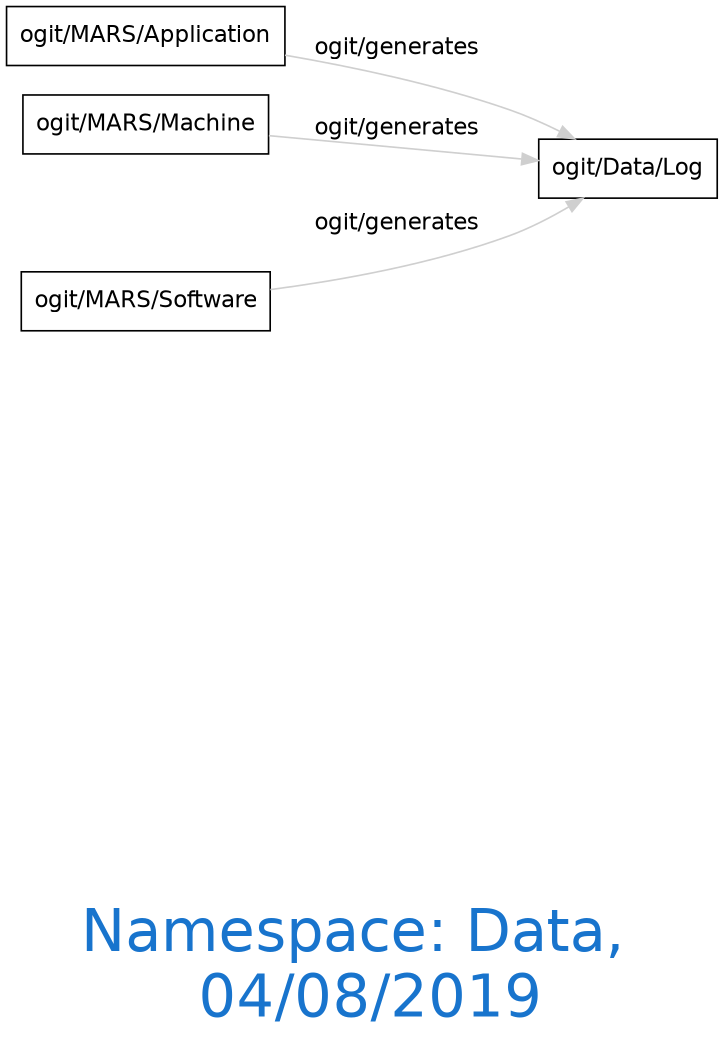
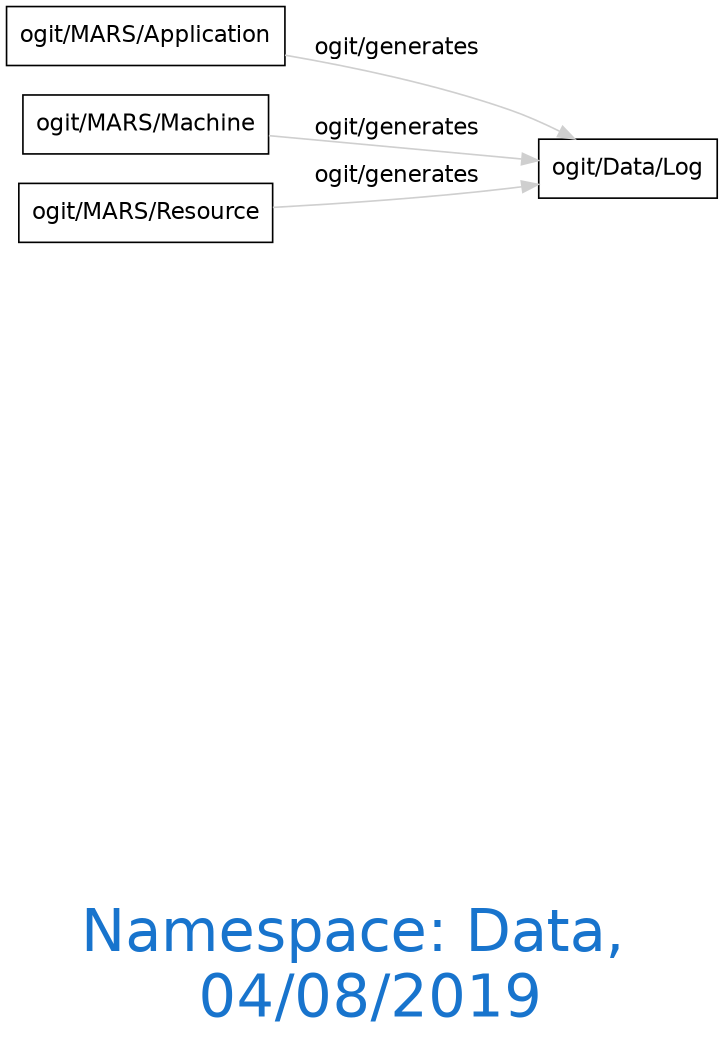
node "ogit/MARS/Resource": added
node "ogit/MARS/Software": removed
